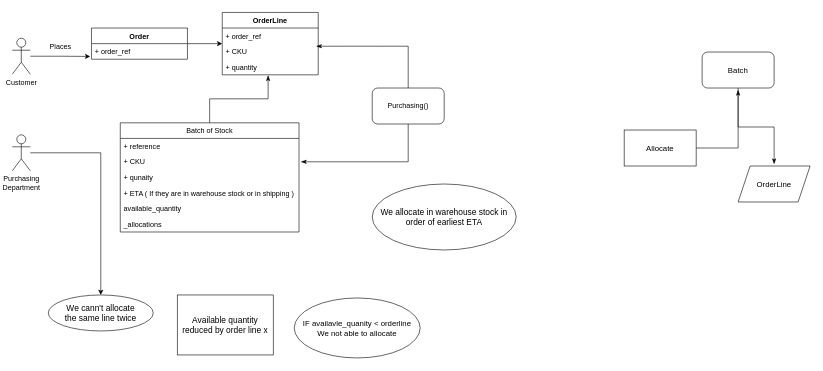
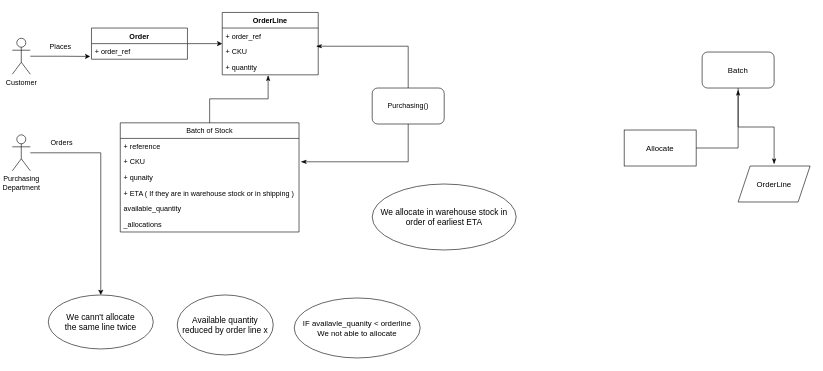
node "Orders": added
node "We cann't allocate the same line twice": size 105x36 -> 105x54
node "Available quantity reduced by order line x": shape rectangle -> ellipse
